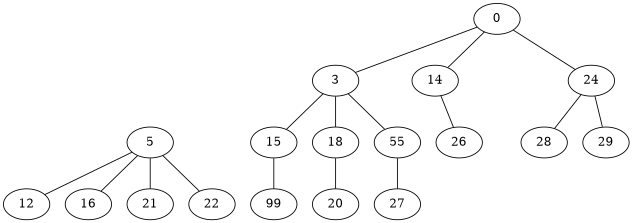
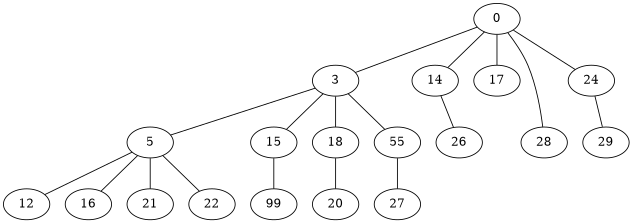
node "17": added
edge "3" -- "5": added
edge "24" -- "28": now "0" -- "28"
